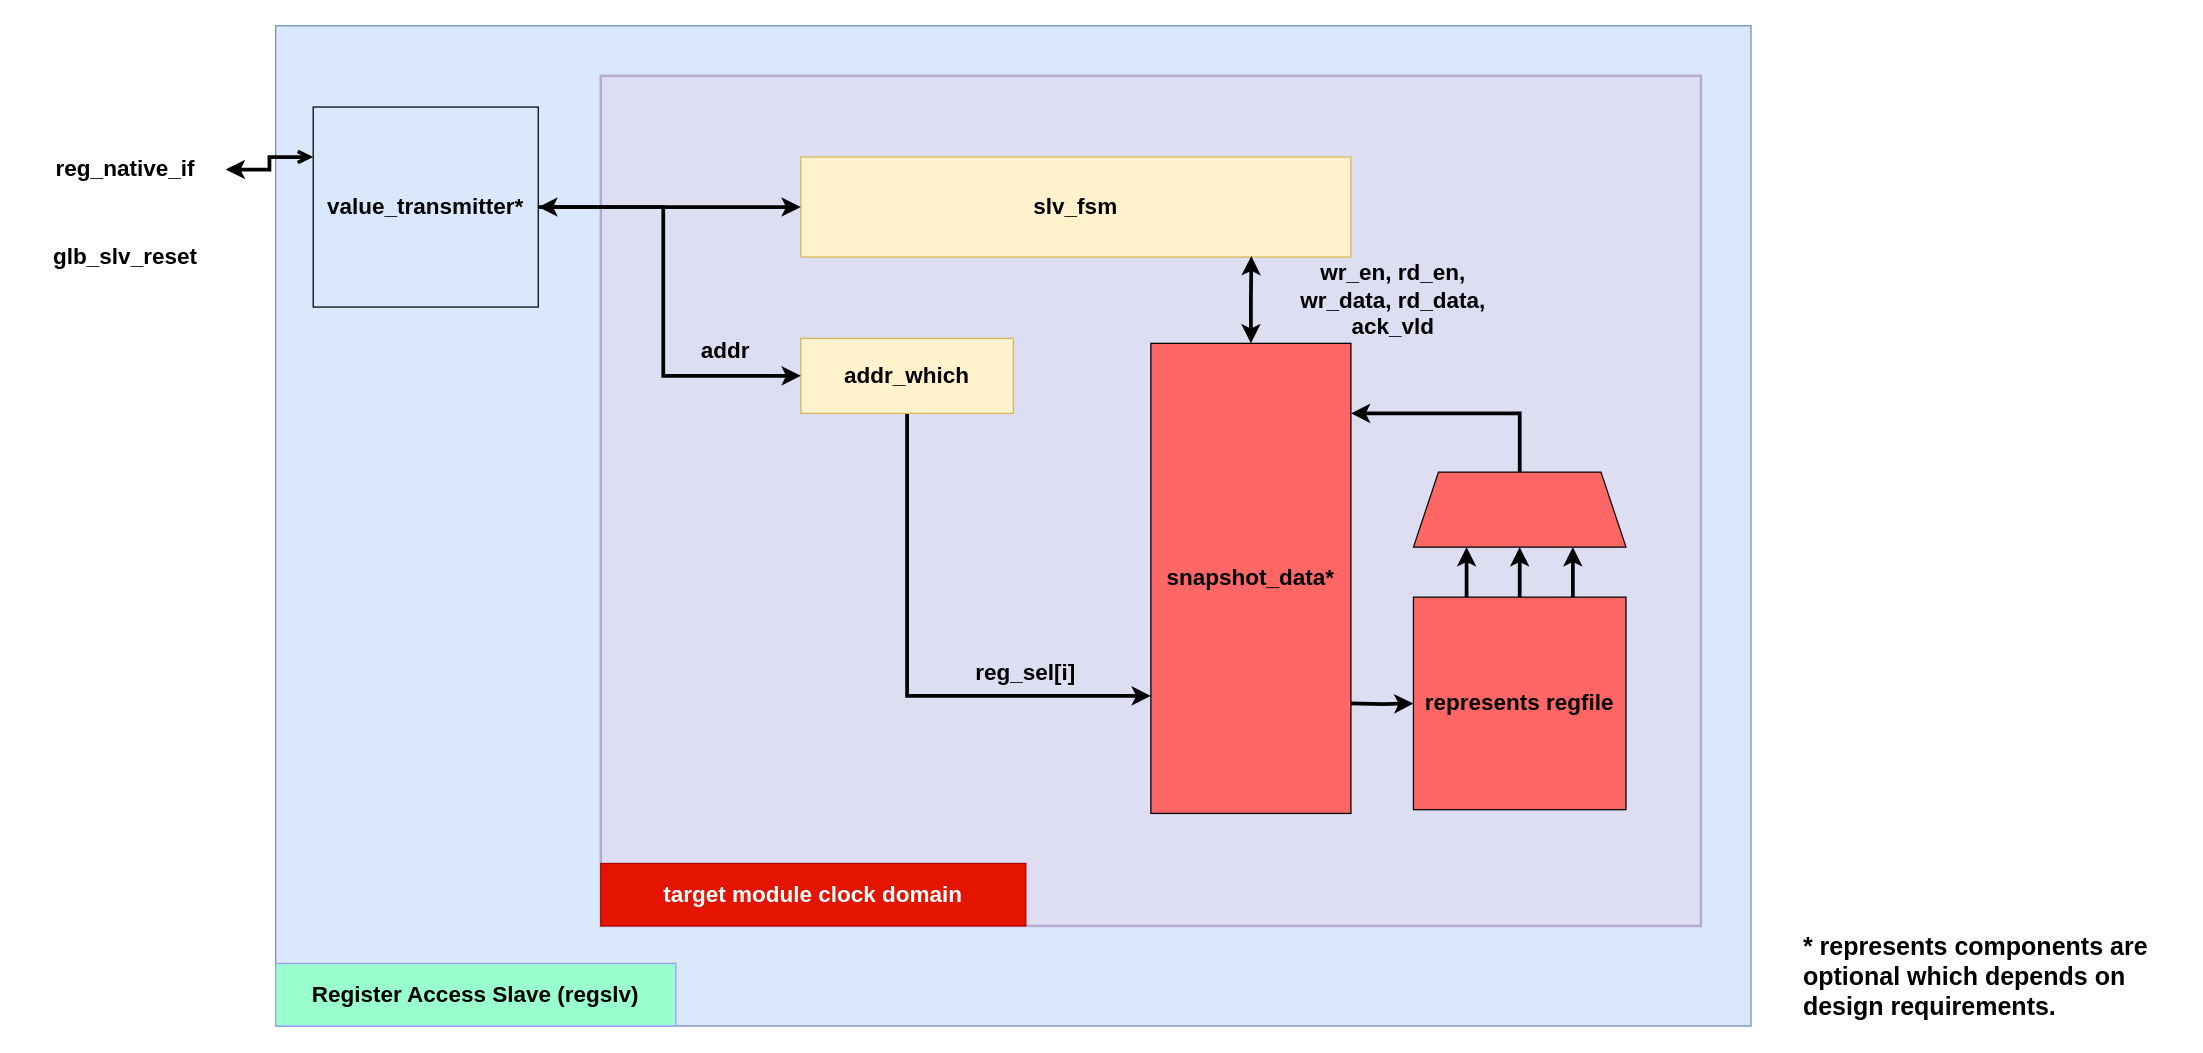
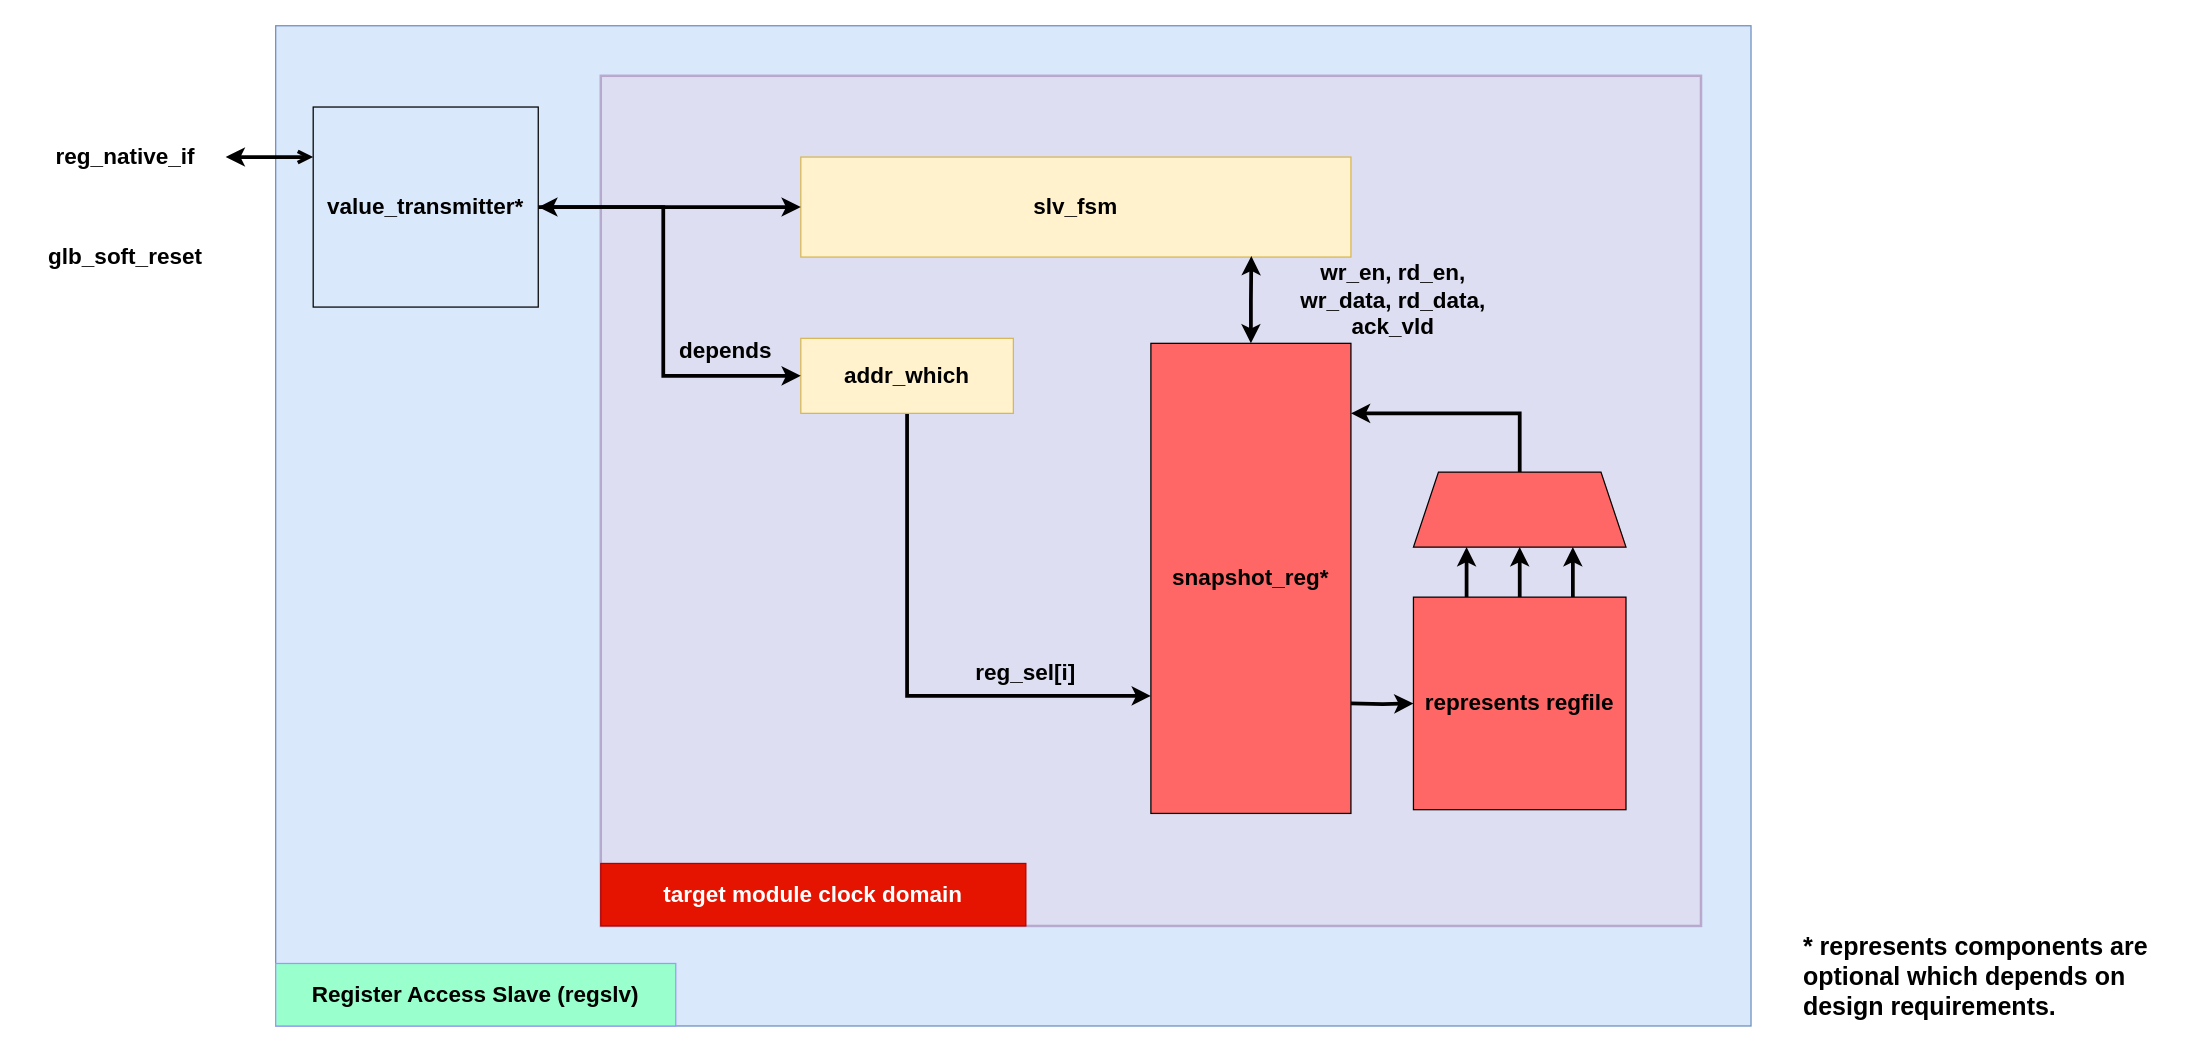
node "reg_native_if": moved (126, 169) -> (126, 157)
node "glb_slv_reset": label "glb_slv_reset" -> "glb_soft_reset"
node "addr": label "addr" -> "depends"
node "snapshot_data*": label "snapshot_data*" -> "snapshot_reg*"
